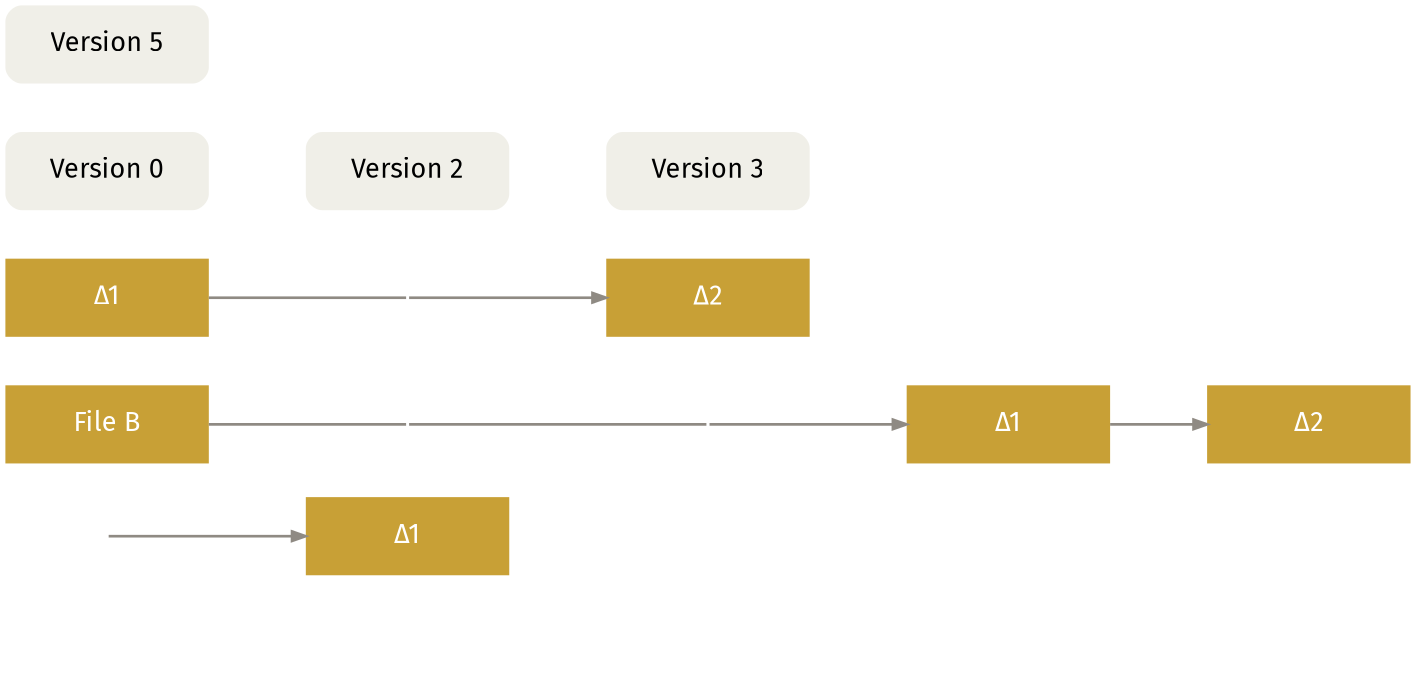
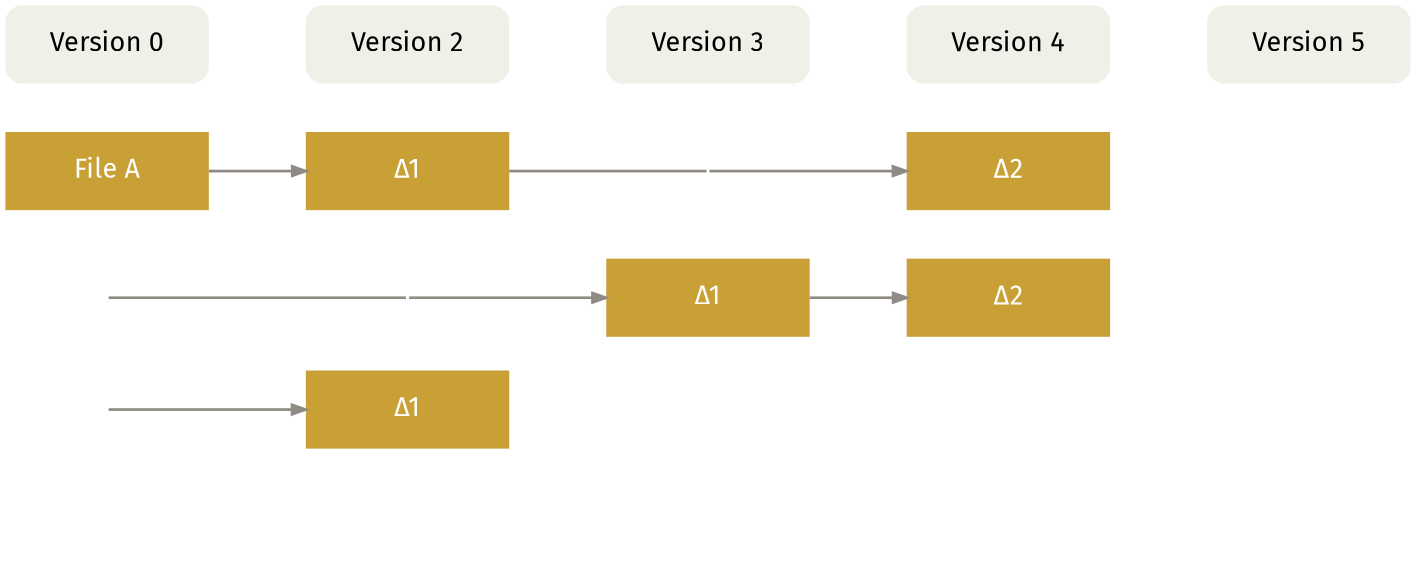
node "Version 4": added
node "File A": added
node "File B": removed
